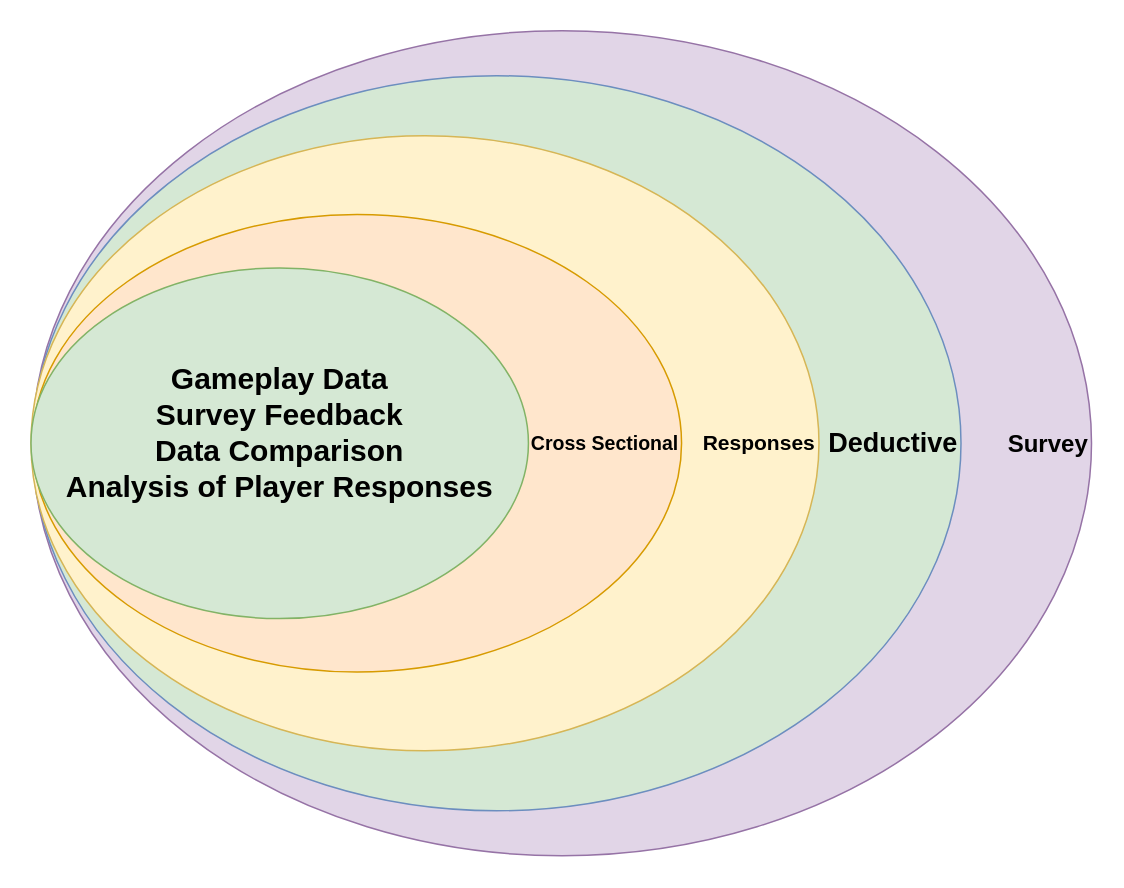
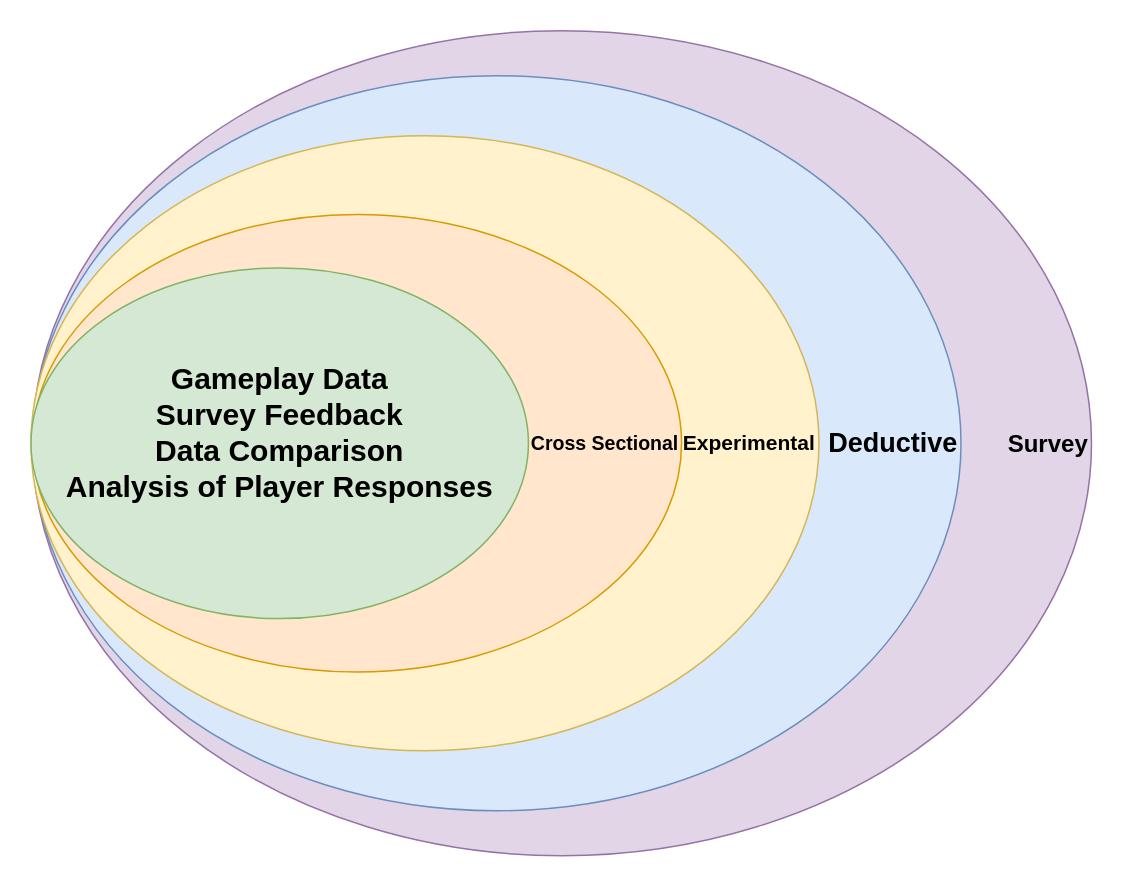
node "Responses": label "Responses" -> "Experimental"
node "Deductive": fillcolor #d5e8d4 -> #dae8fc
